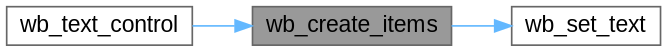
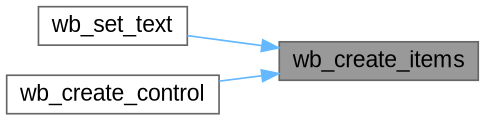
node "wb_text_control": label "wb_text_control" -> "wb_create_control"
edge "wb_create_items" -> "wb_set_text": reversed
